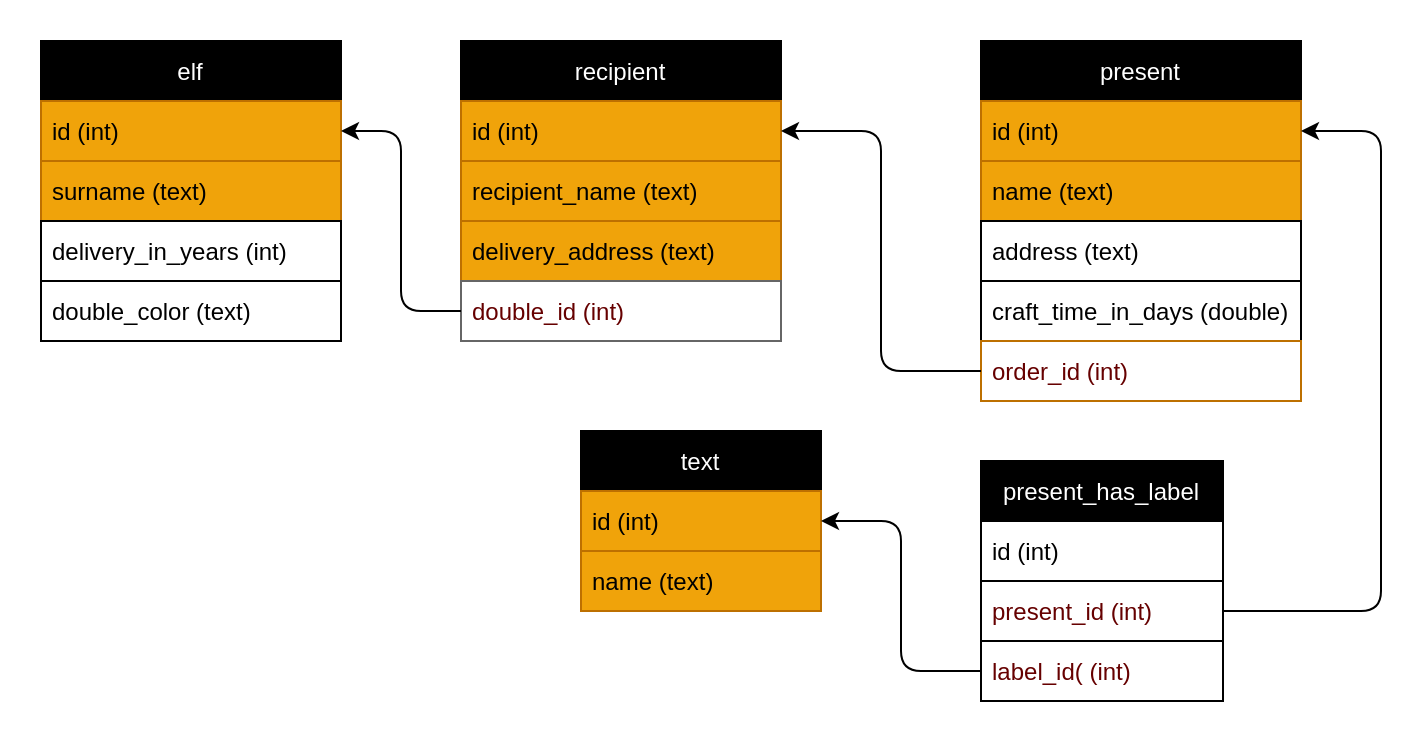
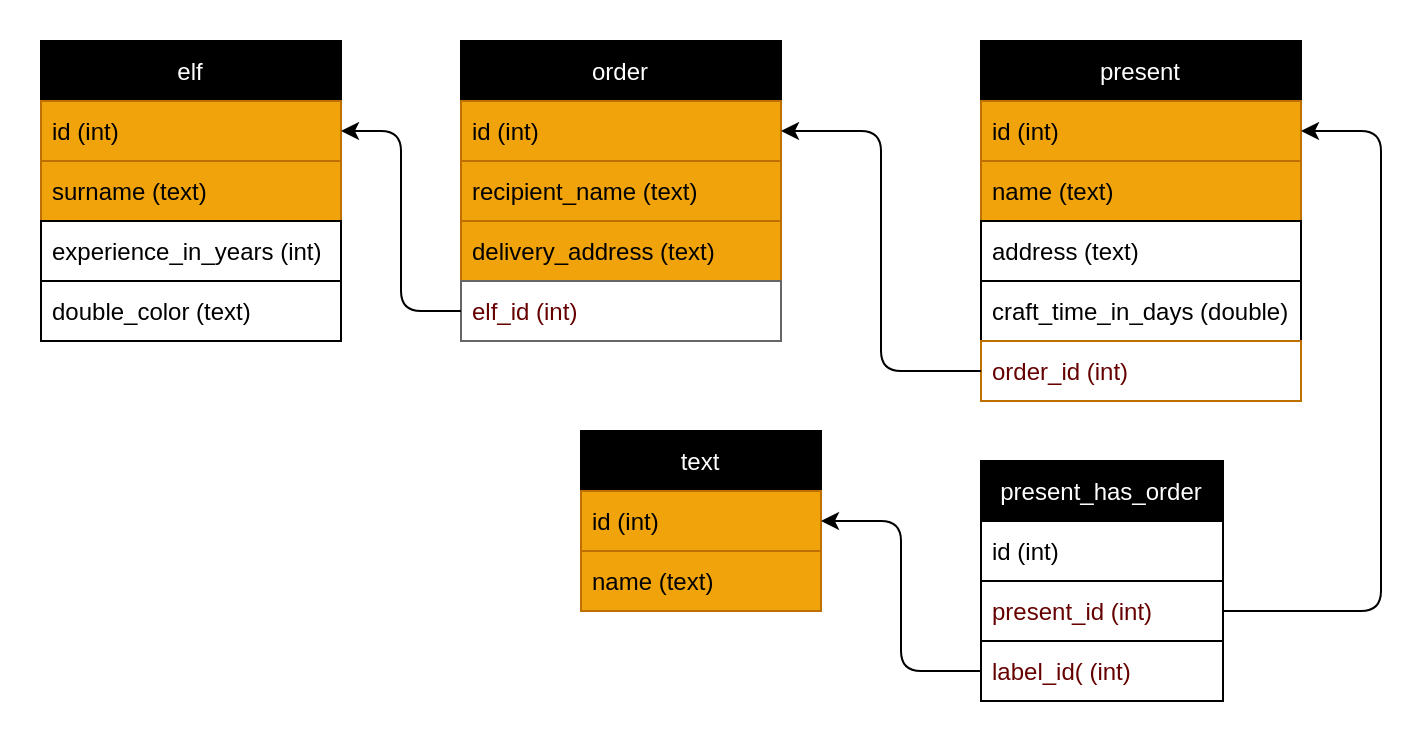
node "recipient": label "recipient" -> "order"
node "delivery_in_years (int)": label "delivery_in_years (int)" -> "experience_in_years (int)"
node "double_id (int)": label "double_id (int)" -> "elf_id (int)"
node "present_has_label": label "present_has_label" -> "present_has_order"
